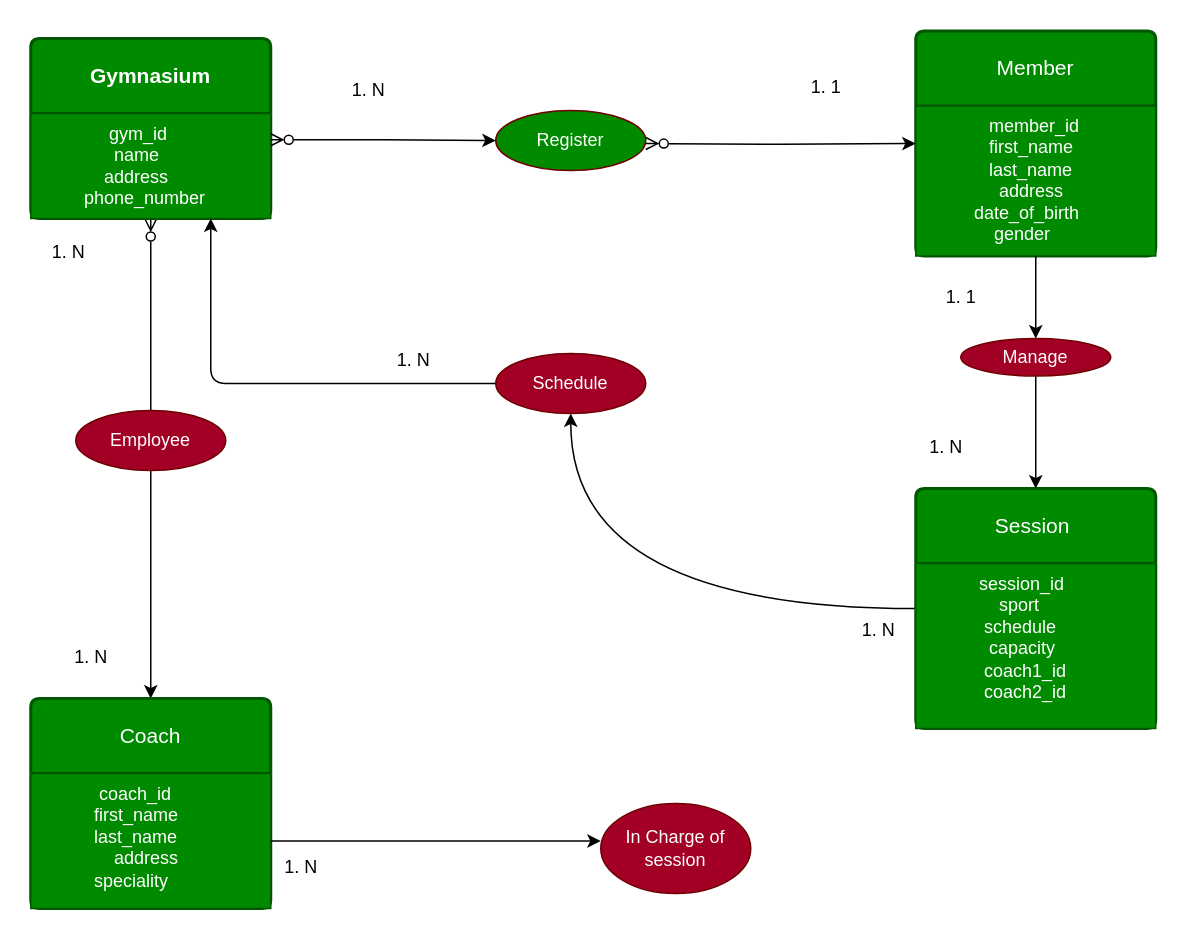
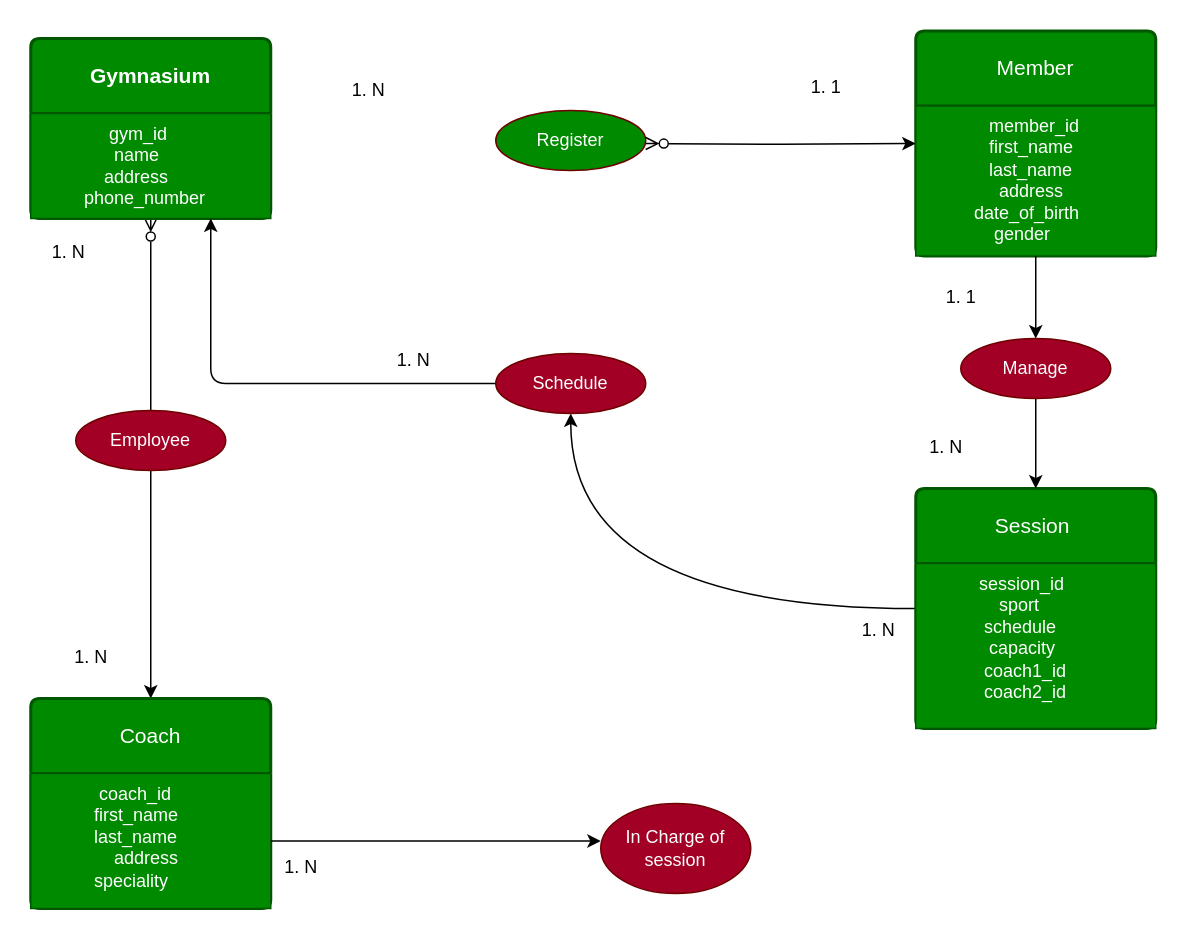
edge "Register" -- "gym_id name address phone_number": removed
node "Manage": size 150x38 -> 150x60
